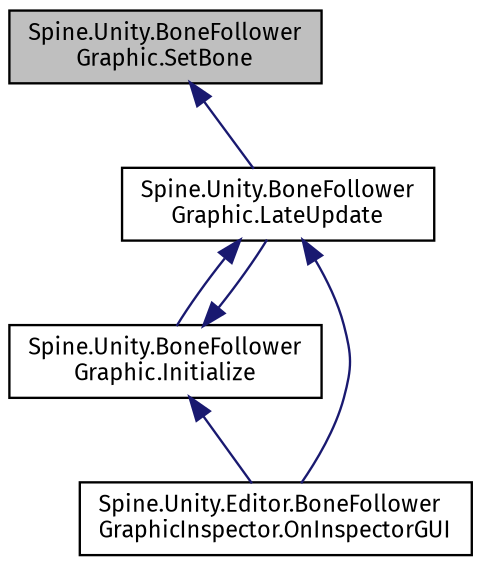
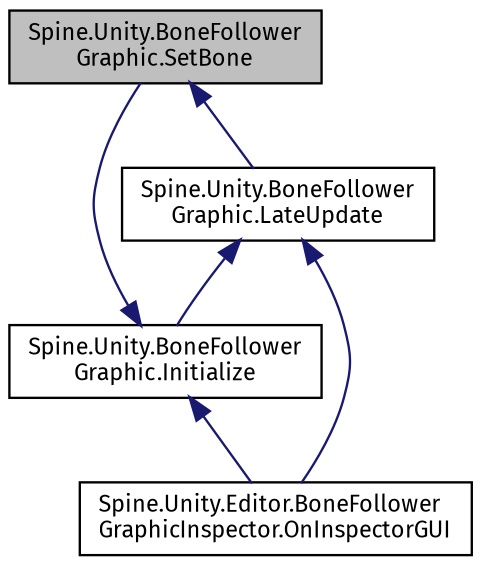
edge "Spine.Unity.BoneFollower Graphic.LateUpdate" -> "Spine.Unity.BoneFollower Graphic.Initialize": now "Spine.Unity.BoneFollower Graphic.SetBone" -> "Spine.Unity.BoneFollower Graphic.Initialize"
